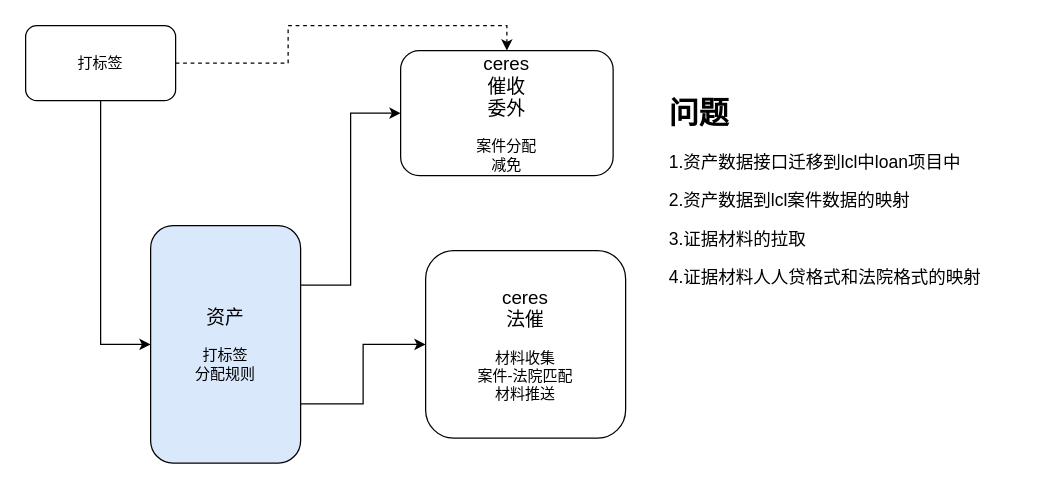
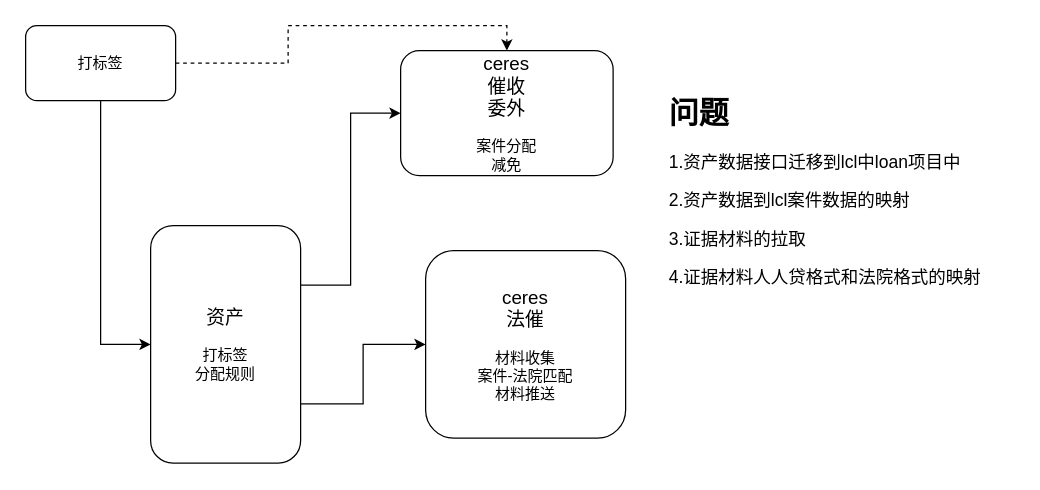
node "资产 打标签 分配规则": fillcolor #dae8fc -> #ffffff
